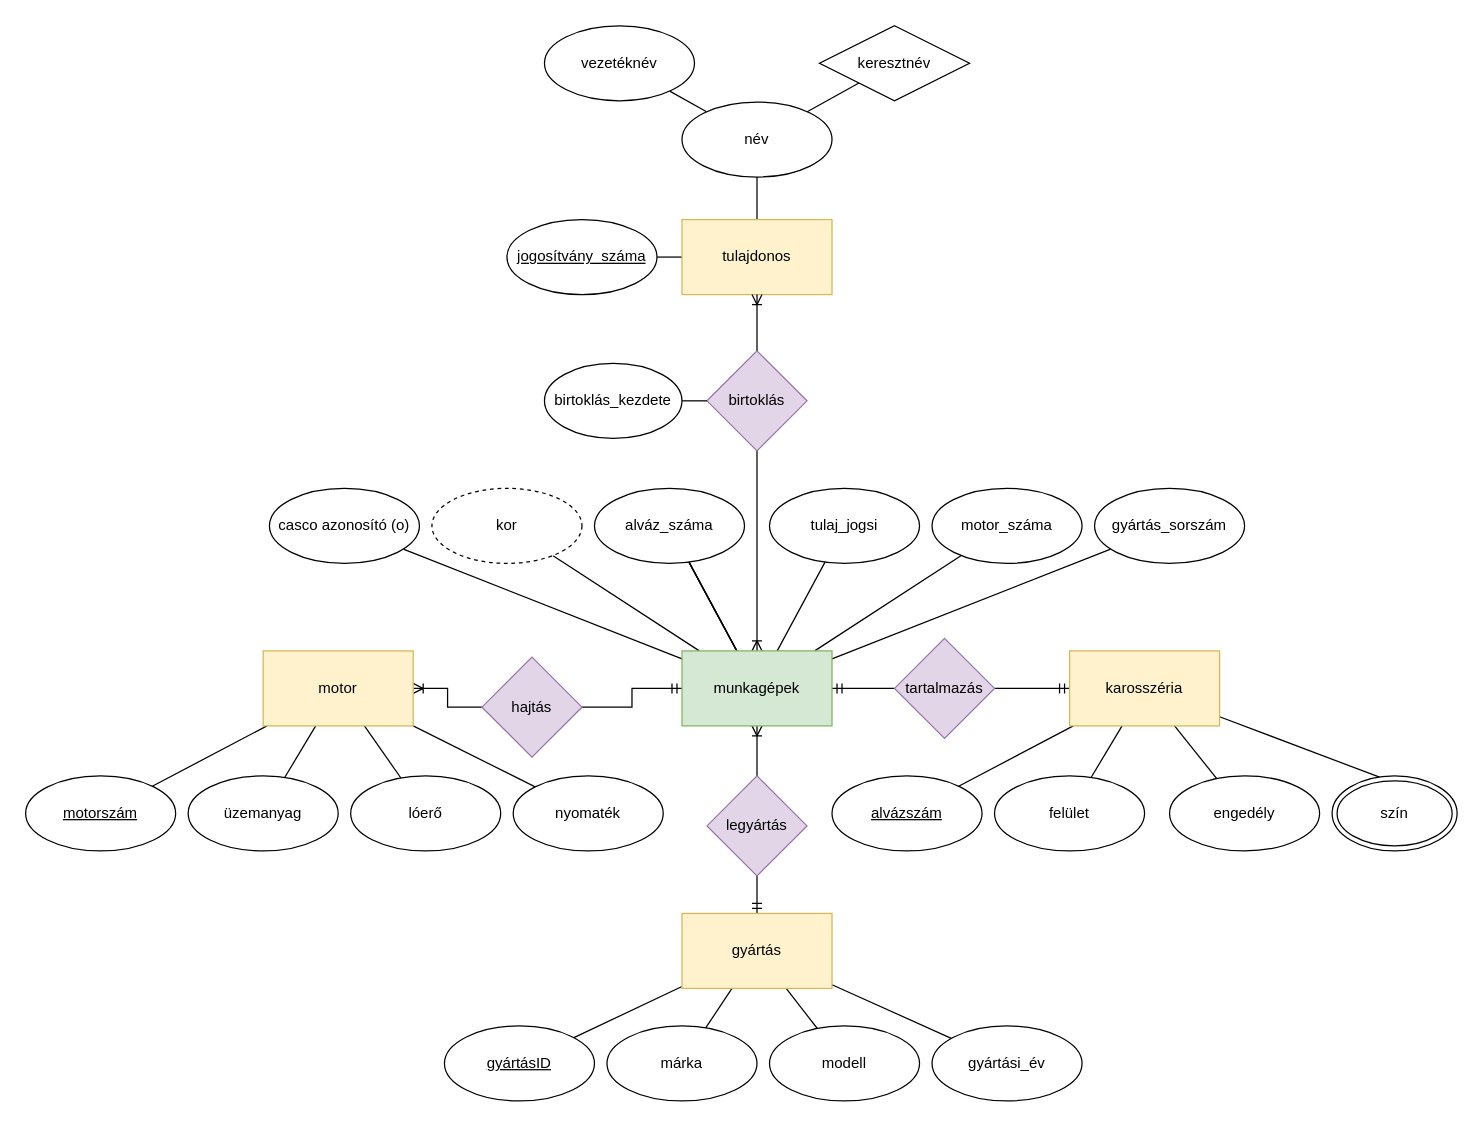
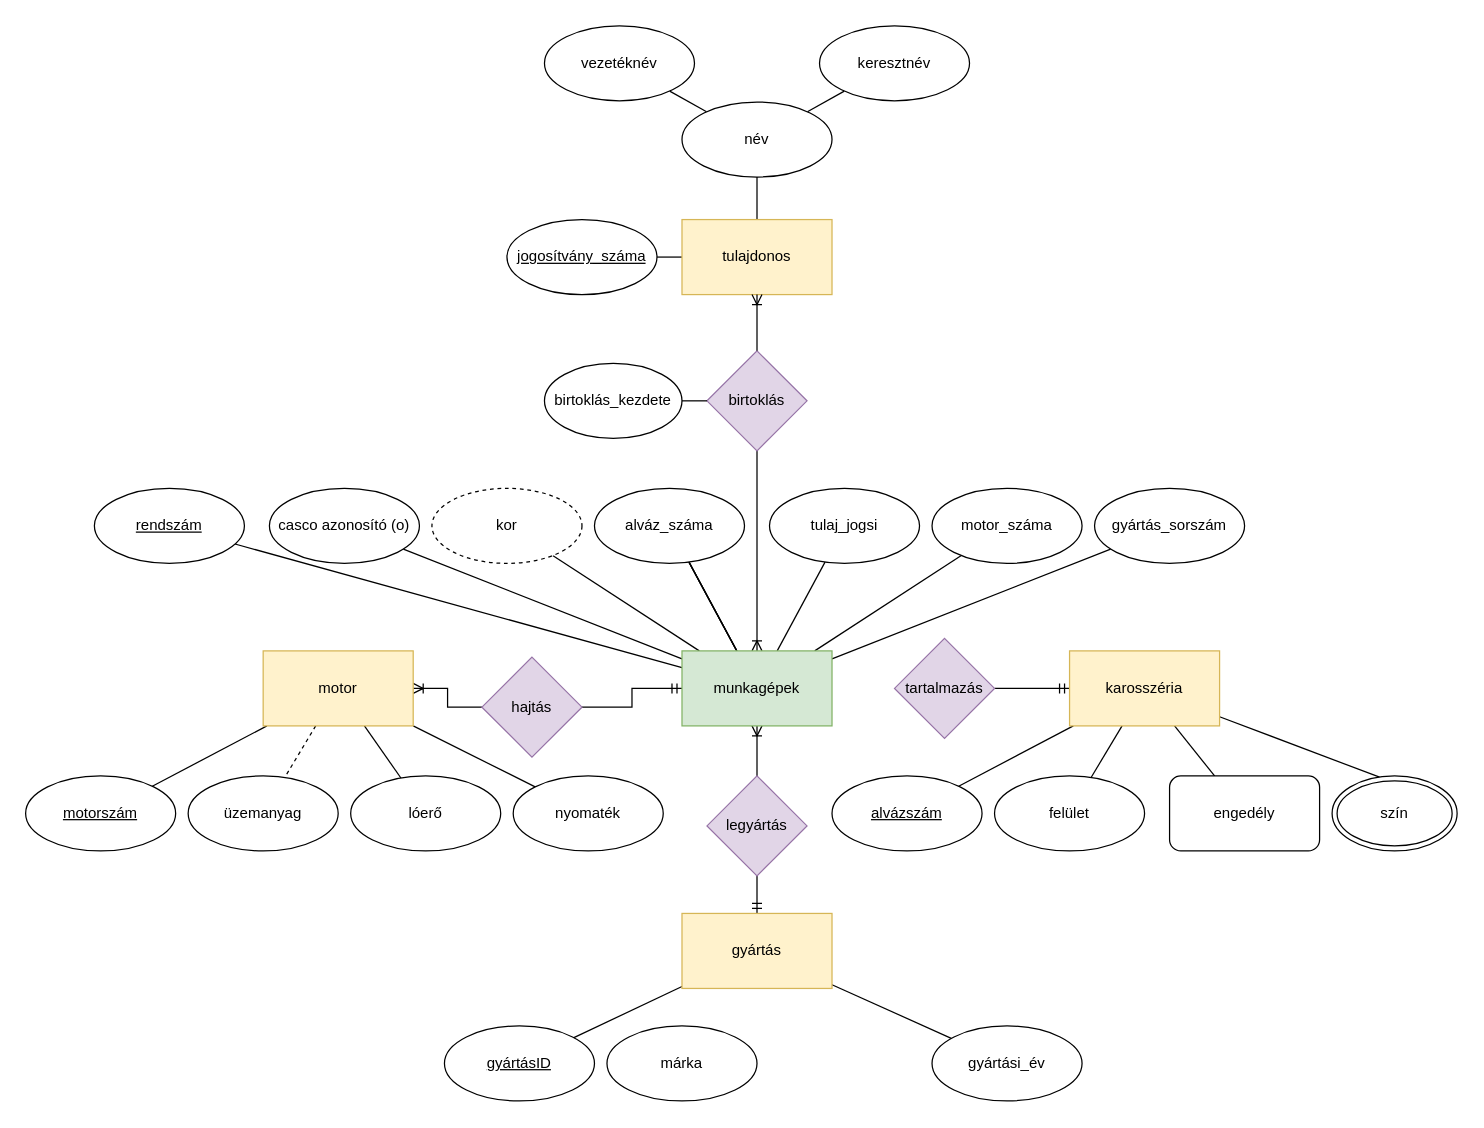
node "keresztnév": shape diamond -> ellipse
node "rendszám": added
edge "rendszám" -- "munkagépek": added
edge "tartalmazás" -> "munkagépek": removed
edge "motor" -- "üzemanyag": style solid -> dashed
node "engedély": shape ellipse -> rounded rectangle
edge "gyártás" -- "márka": removed
edge "gyártás" -- "modell": removed
node "modell": removed
